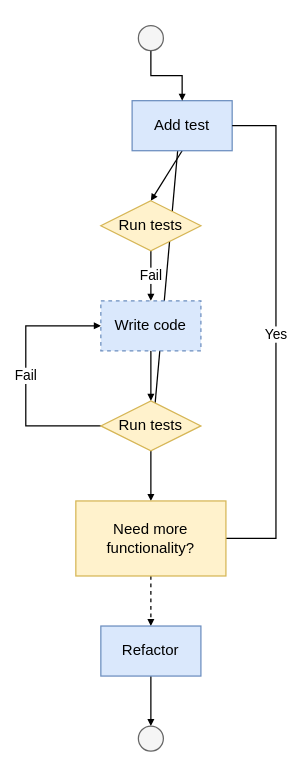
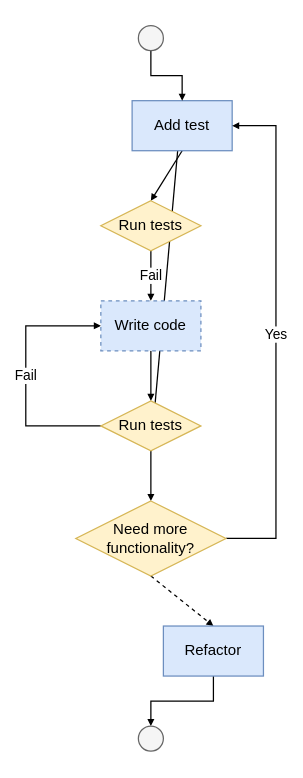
edge "Add test" -- "Need more functionality?": arrowhead none -> block
node "Need more functionality?": shape rectangle -> diamond
node "Refactor": moved (151, 651) -> (213, 651)
